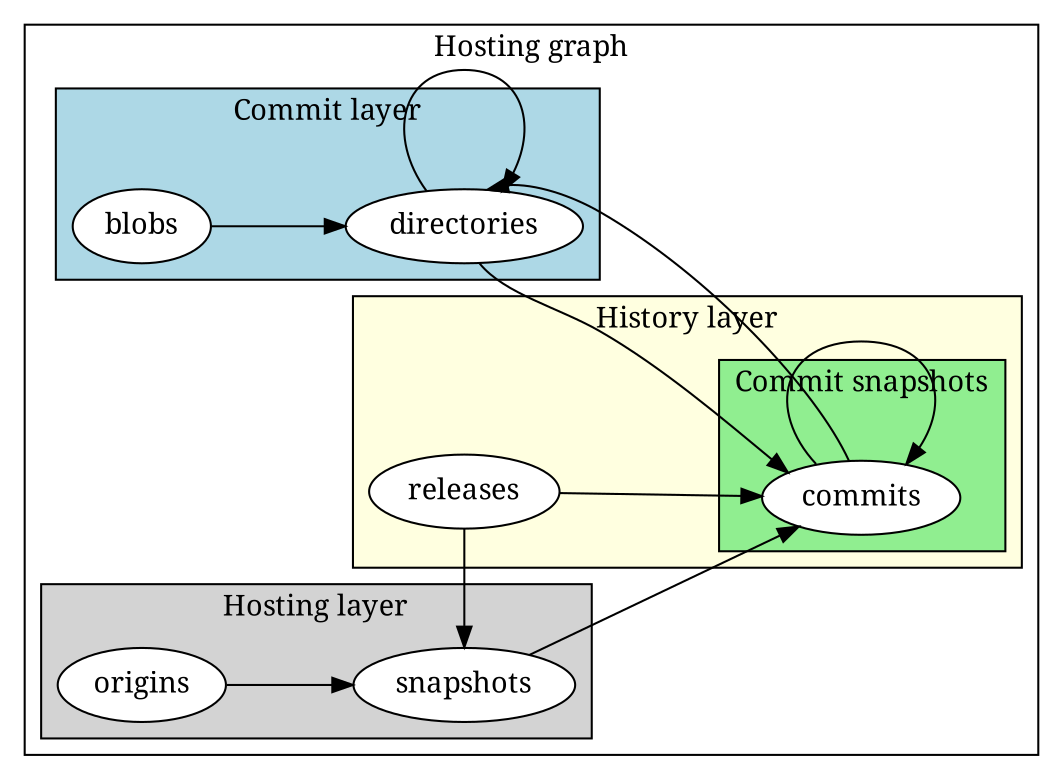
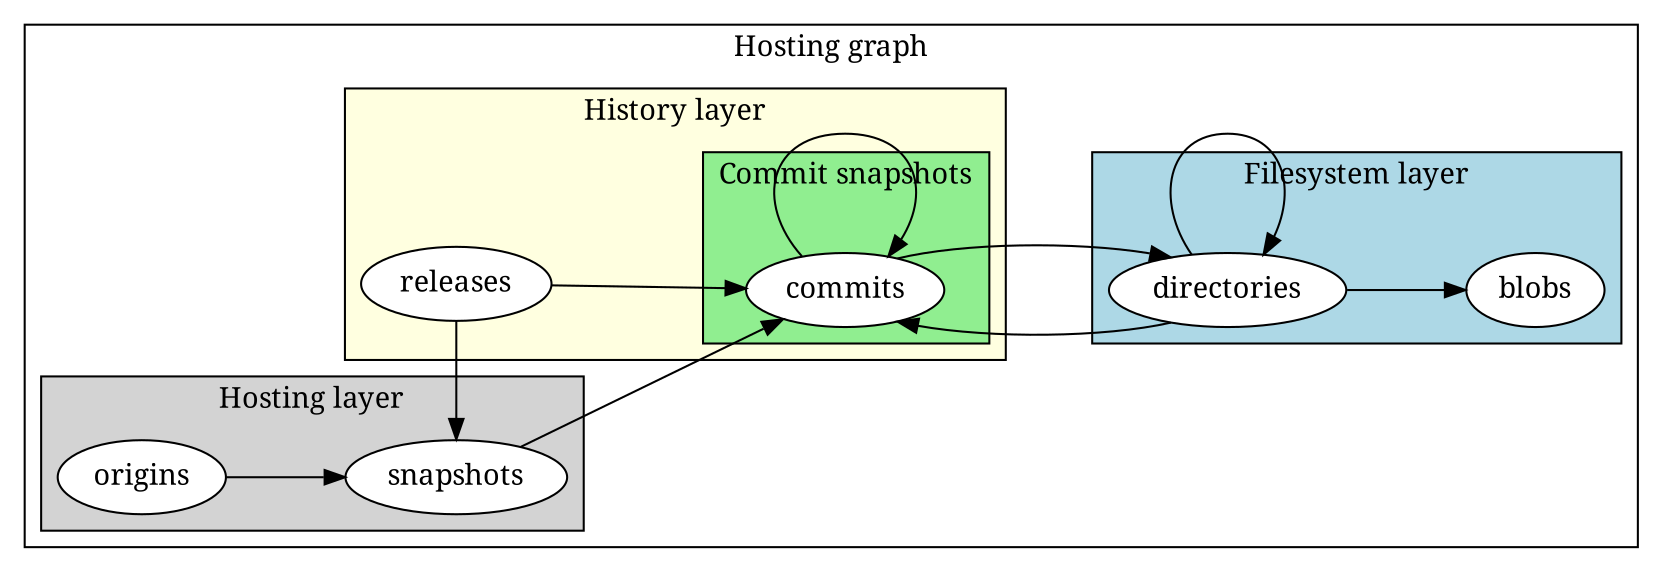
cluster "Commit layer": label "Commit layer" -> "Filesystem layer"
edge "blobs" -> "directories": reversed
